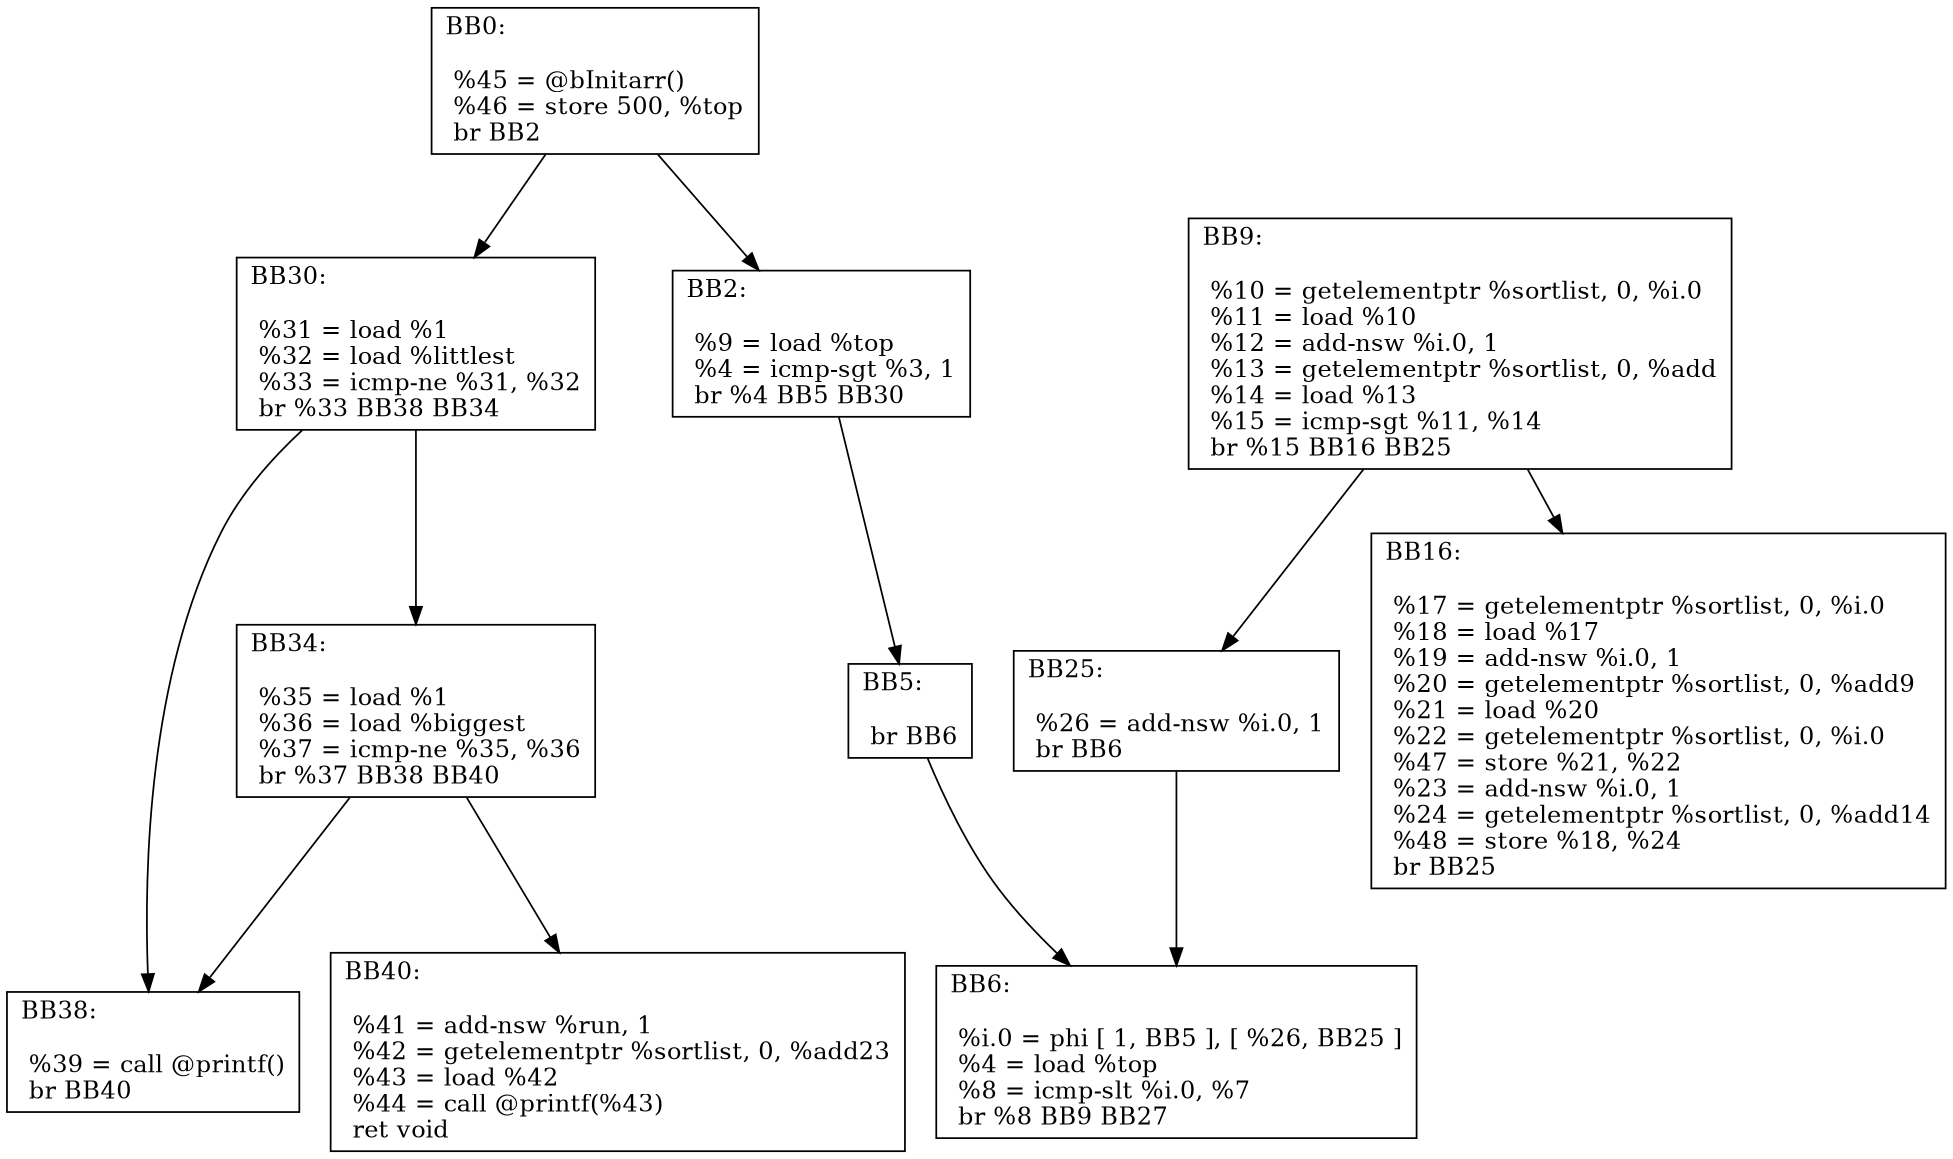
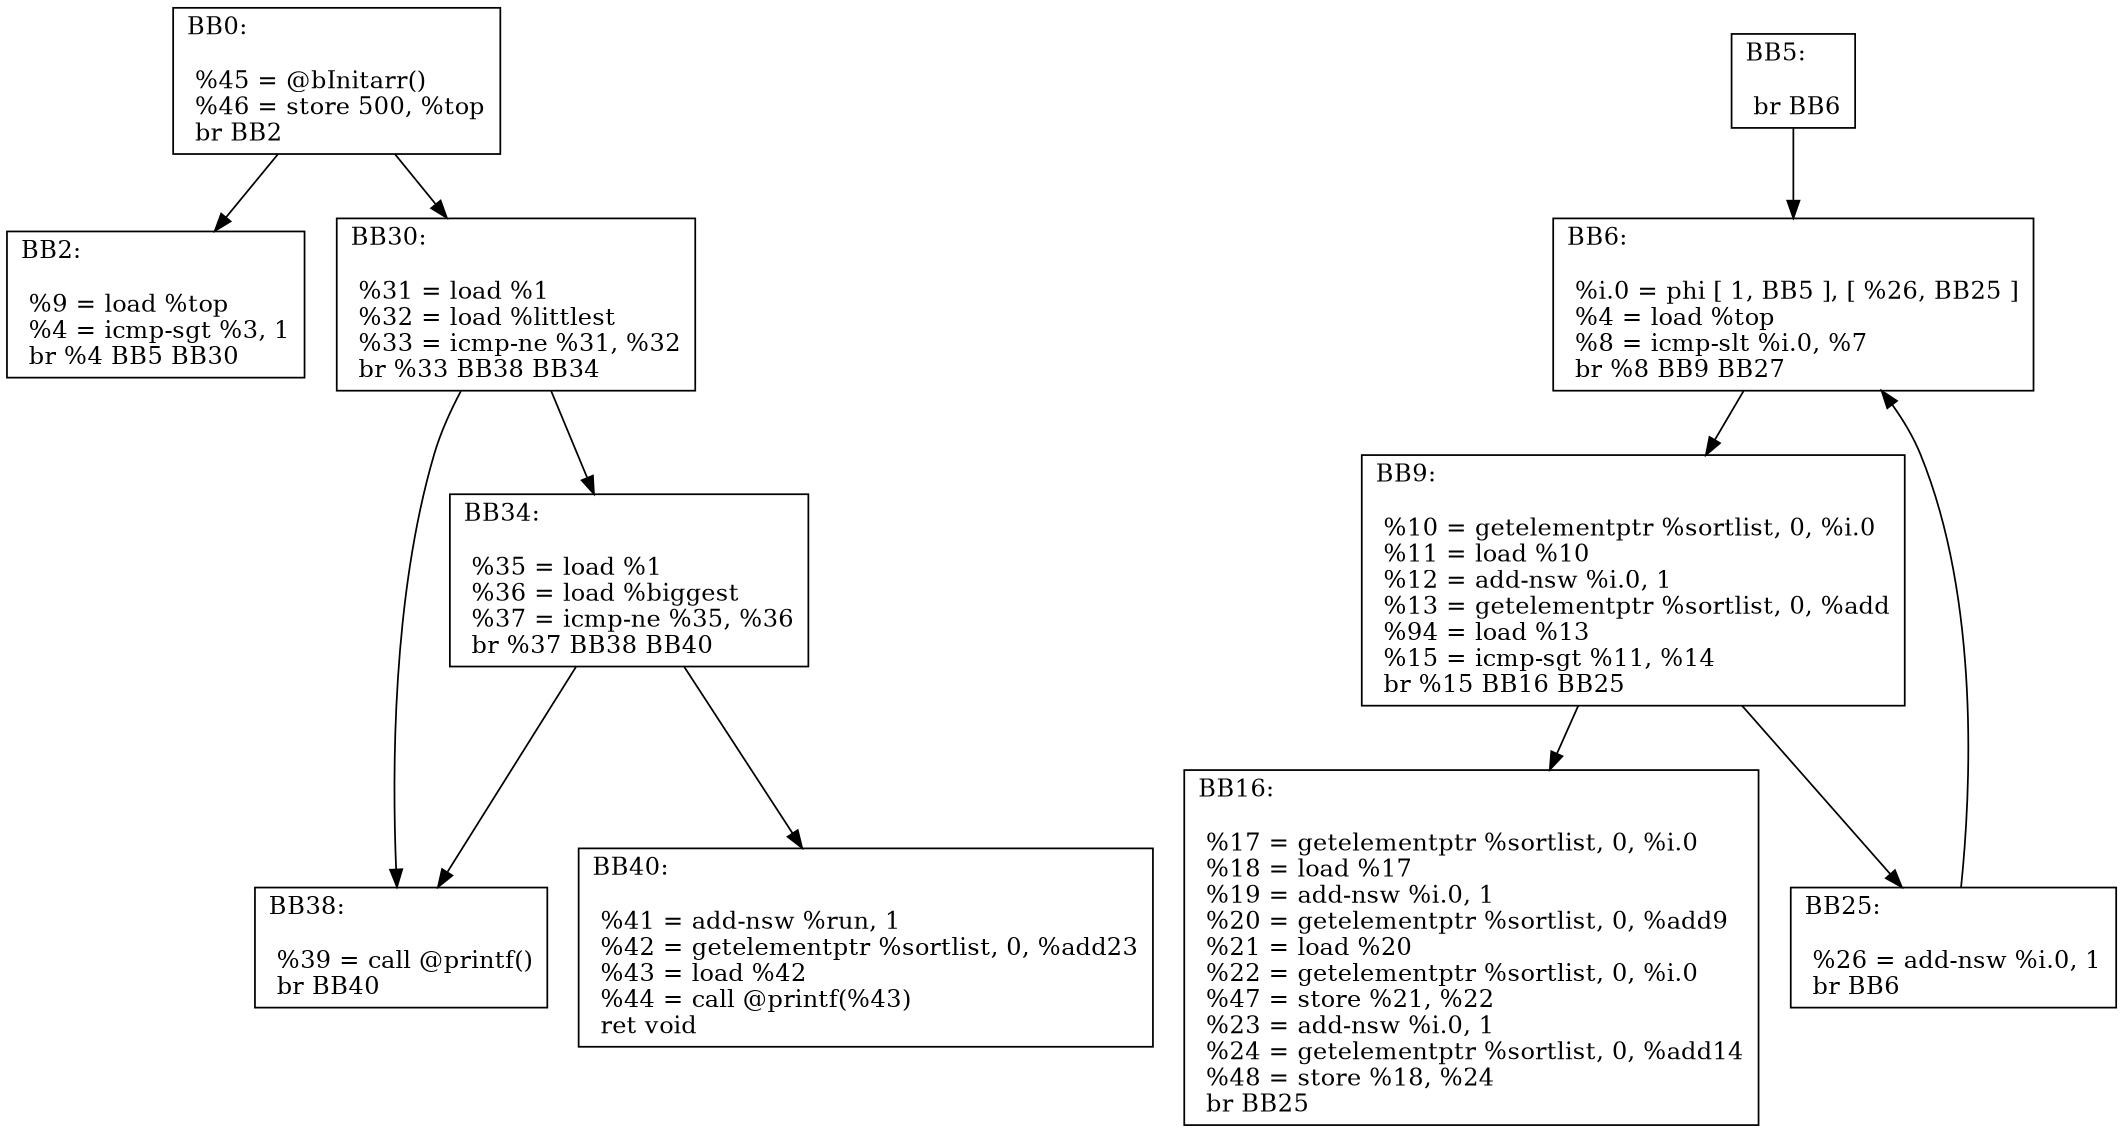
node "BB9:": text "%14 = load %13" -> "%94 = load %13"
edge "BB6:" -> "BB9:": added
edge "BB2:" -> "BB5:": removed
